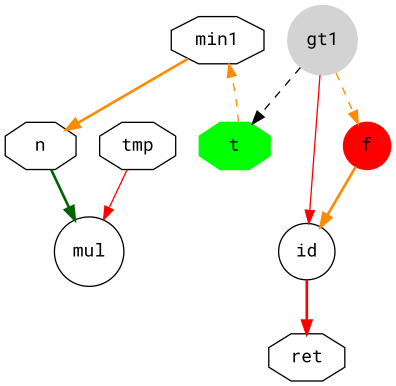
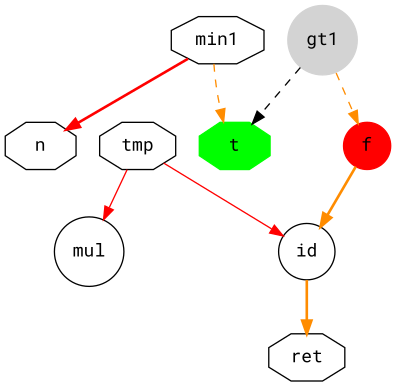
edge "min1" -> "n": color darkorange -> red
edge "t" -> "min1": reversed
edge "gt1" -> "id": now "tmp" -> "id"
edge "n" -> "mul": removed
edge "id" -> "ret": color red -> darkorange
